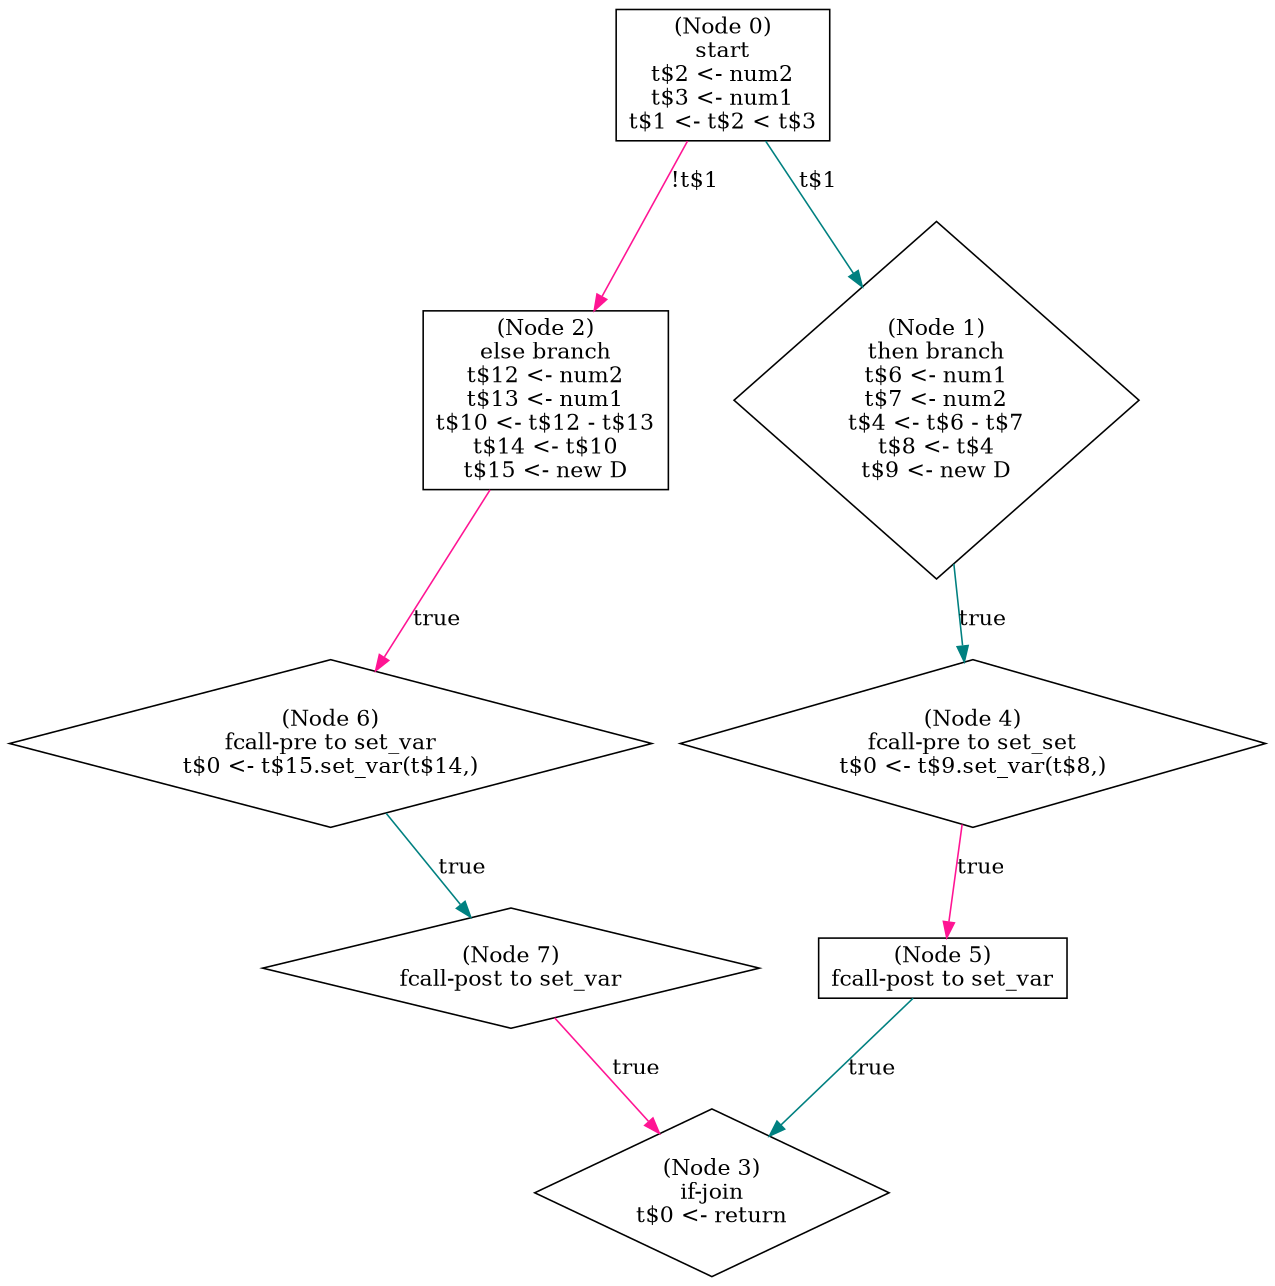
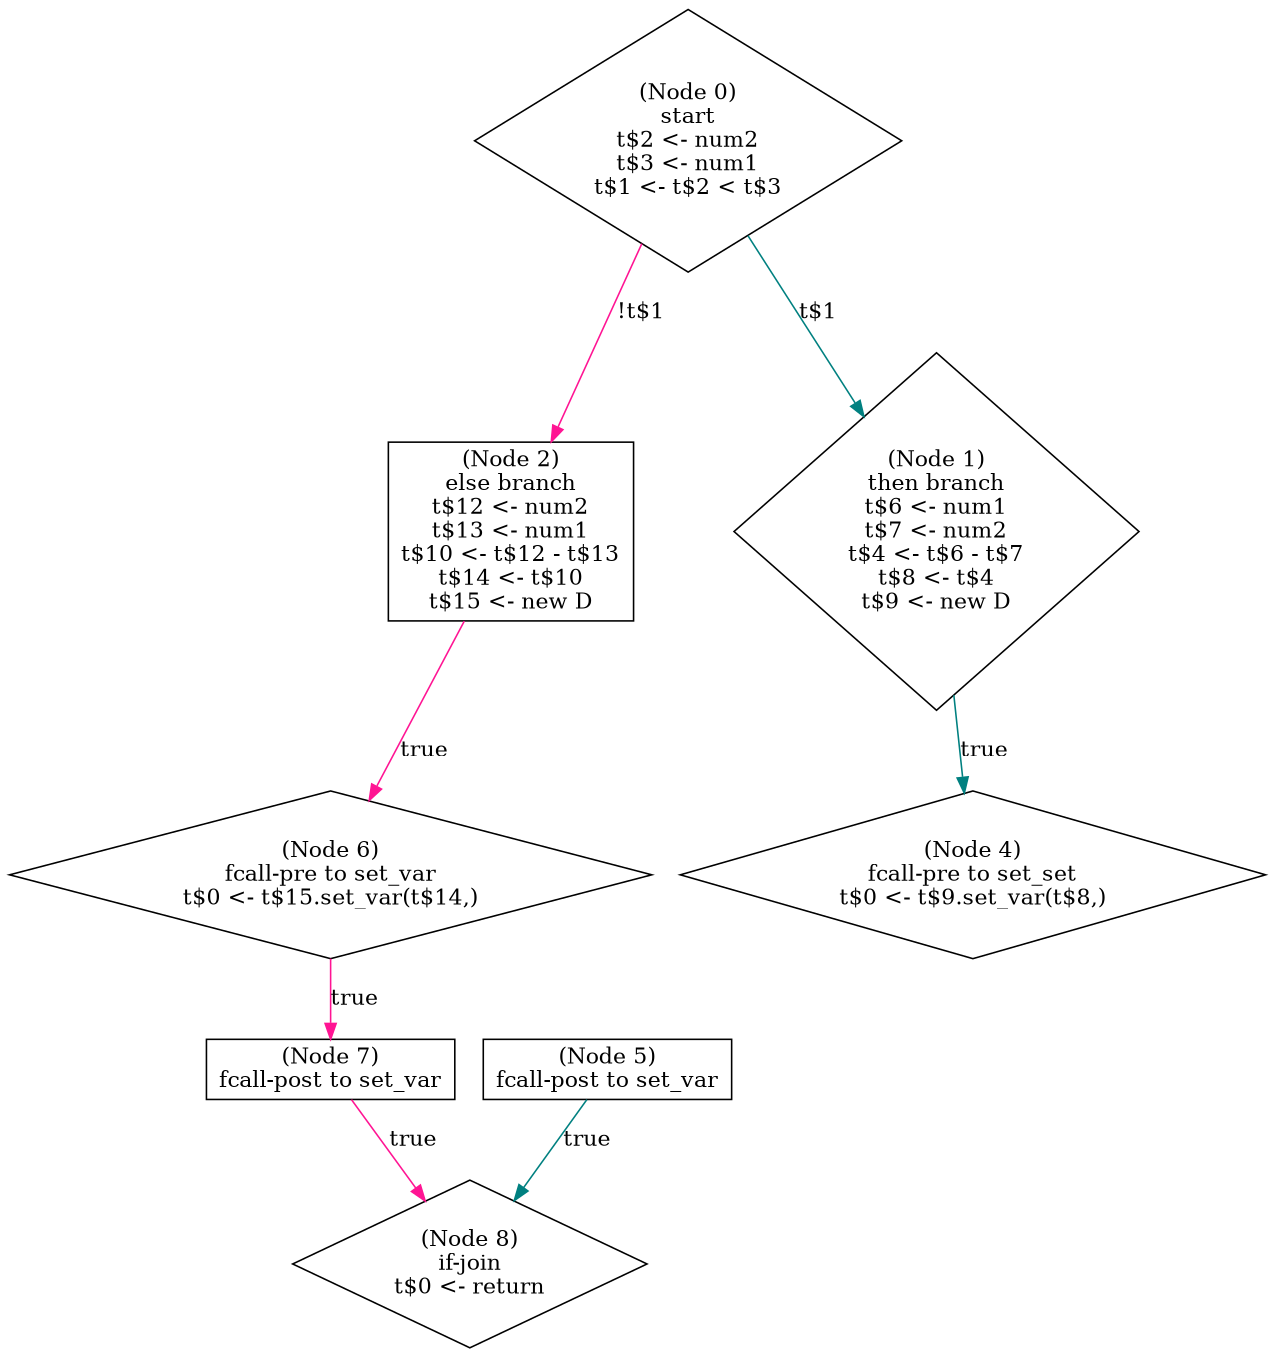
node "(Node 0) start t$2 <- num2 t$3 <- num1 t$1 <- t$2 < t$3": shape box -> diamond
edge "(Node 6) fcall-pre to set_var t$0 <- t$15.set_var(t$14,)" -> "(Node 7) fcall-post to set_var": color teal -> deeppink
edge "(Node 4) fcall-pre to set_set t$0 <- t$9.set_var(t$8,)" -> "(Node 5) fcall-post to set_var": removed, label "true"
node "(Node 7) fcall-post to set_var": shape diamond -> box
node "(Node 3) if-join t$0 <- return": label "(Node 3) if-join t$0 <- return" -> "(Node 8) if-join t$0 <- return"
